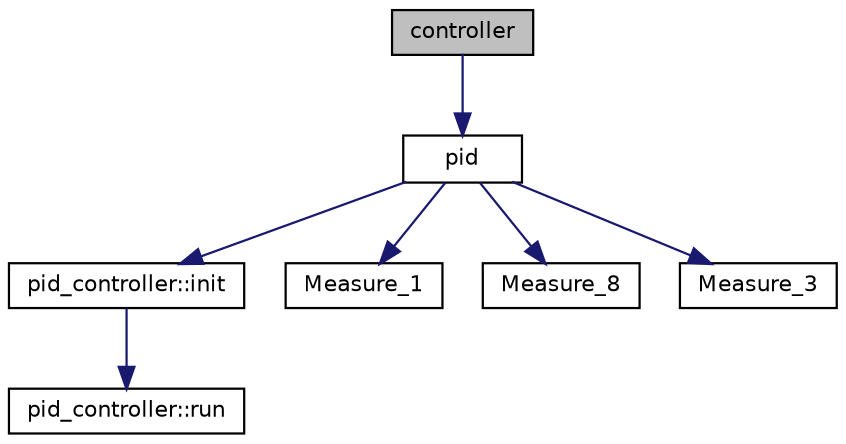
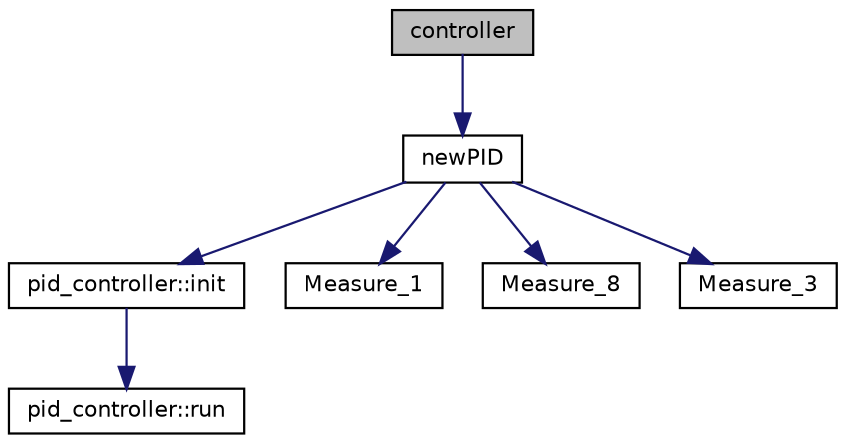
node "pid": label "pid" -> "newPID"
